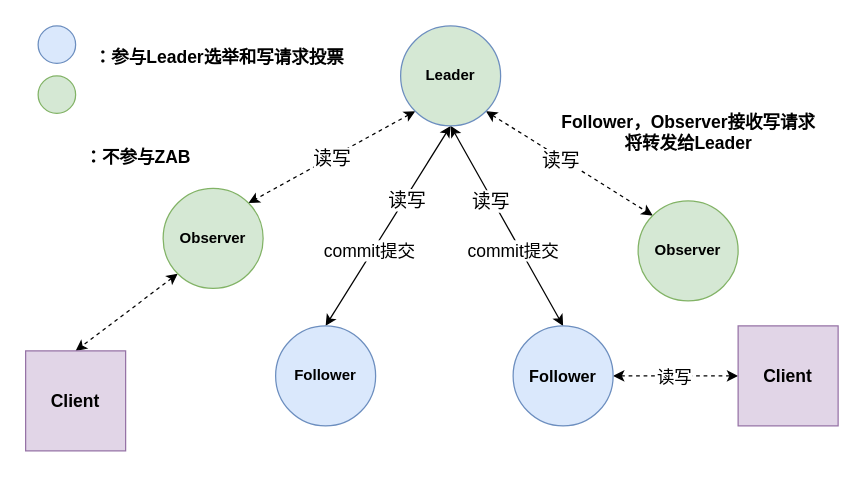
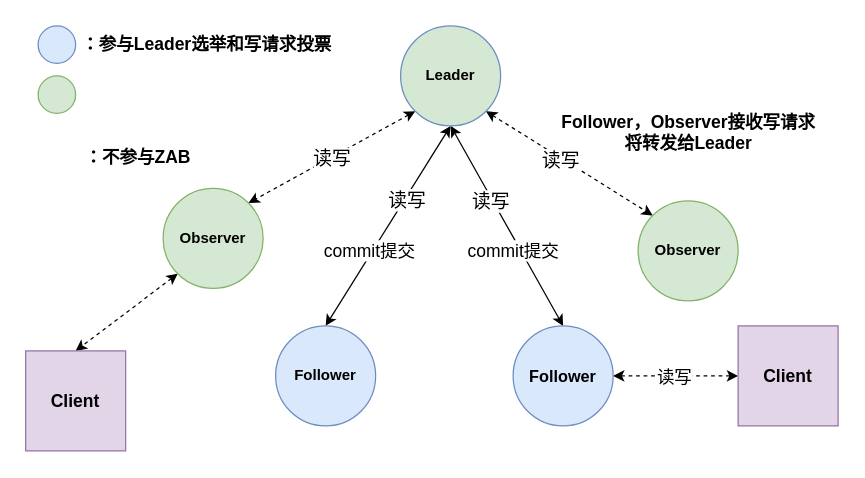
node "：参与Leader选举和写请求投票": moved (219, 57) -> (207, 44)
